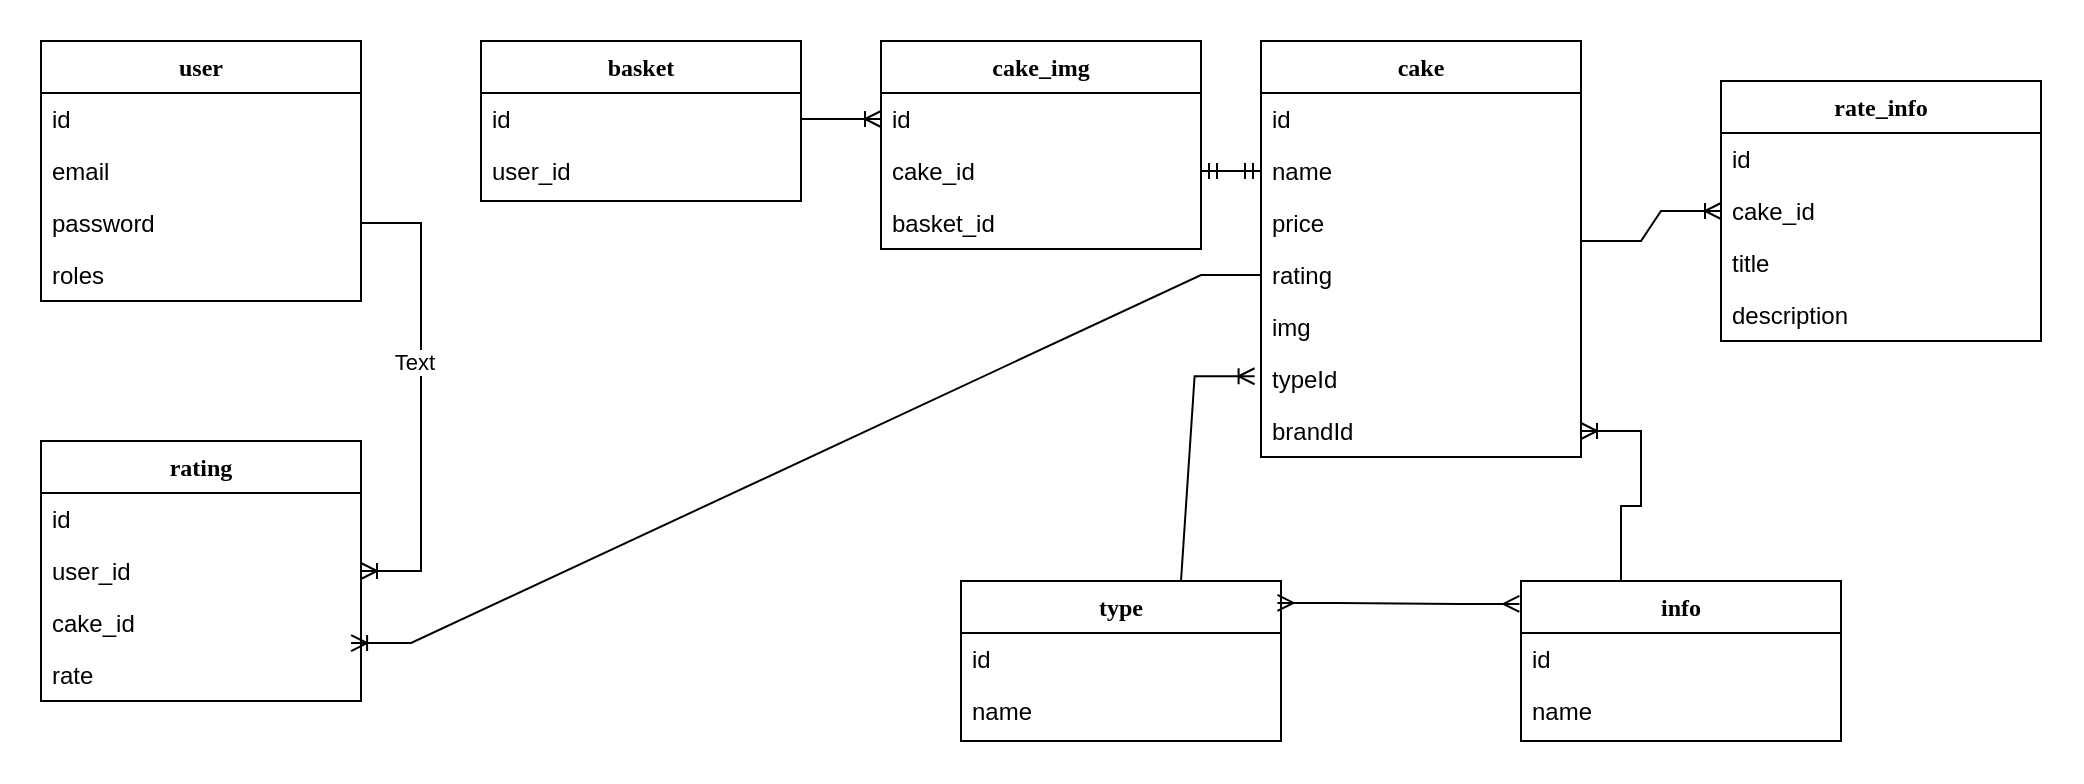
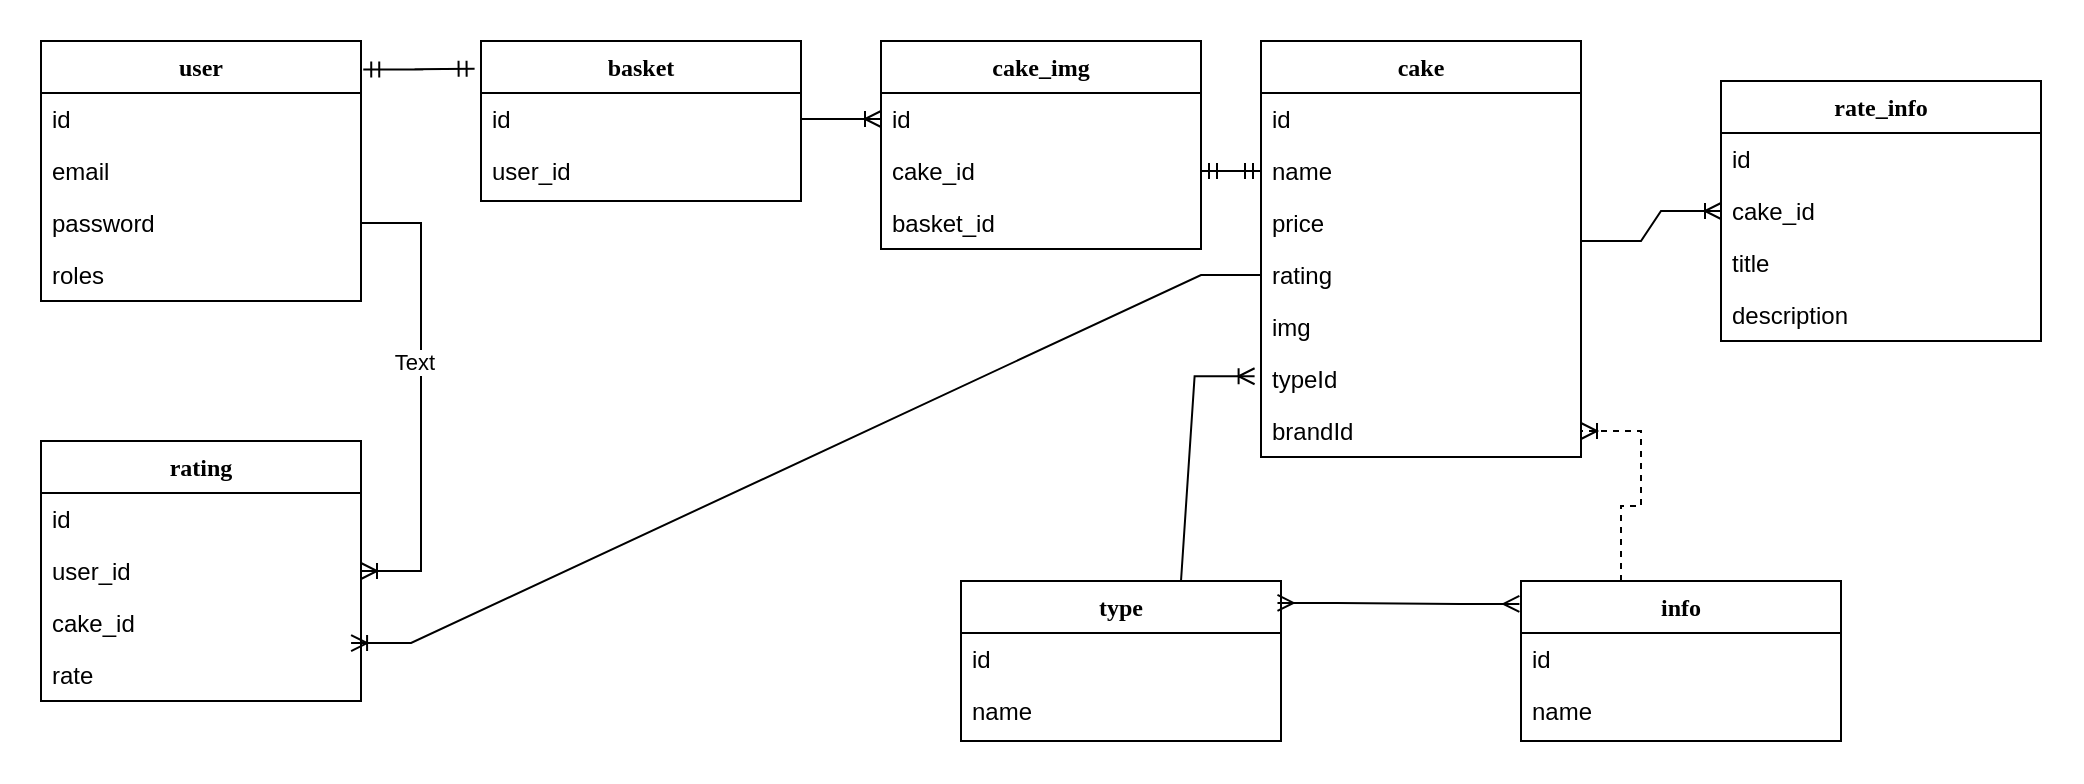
edge "basket" -- "user": added
edge "info" -> "brandId": style solid -> dashed
